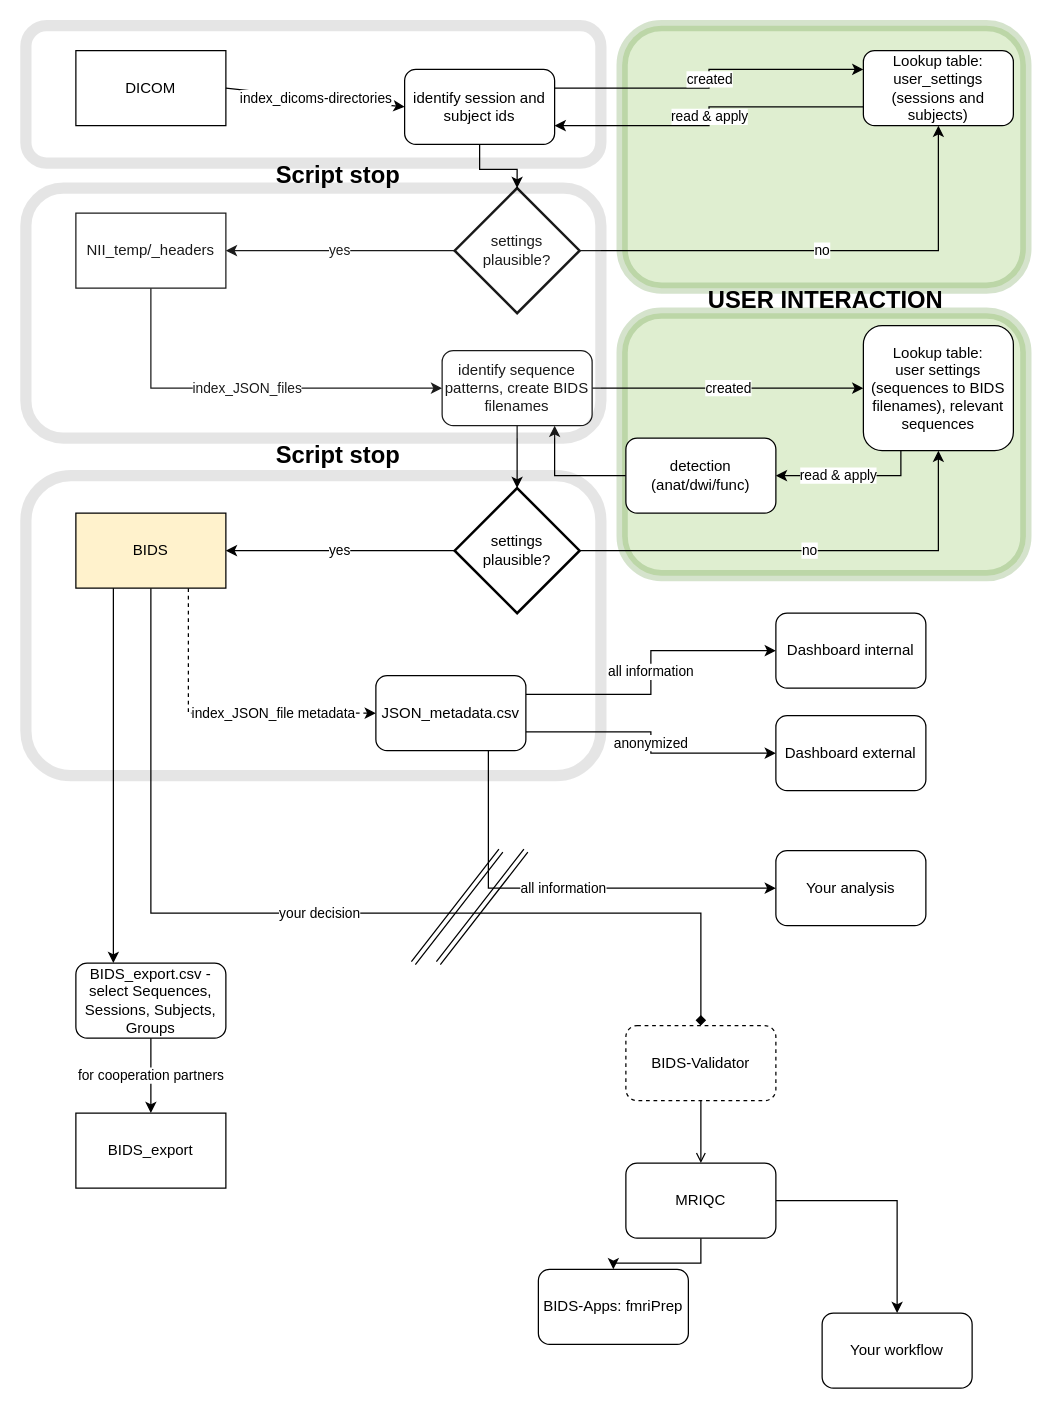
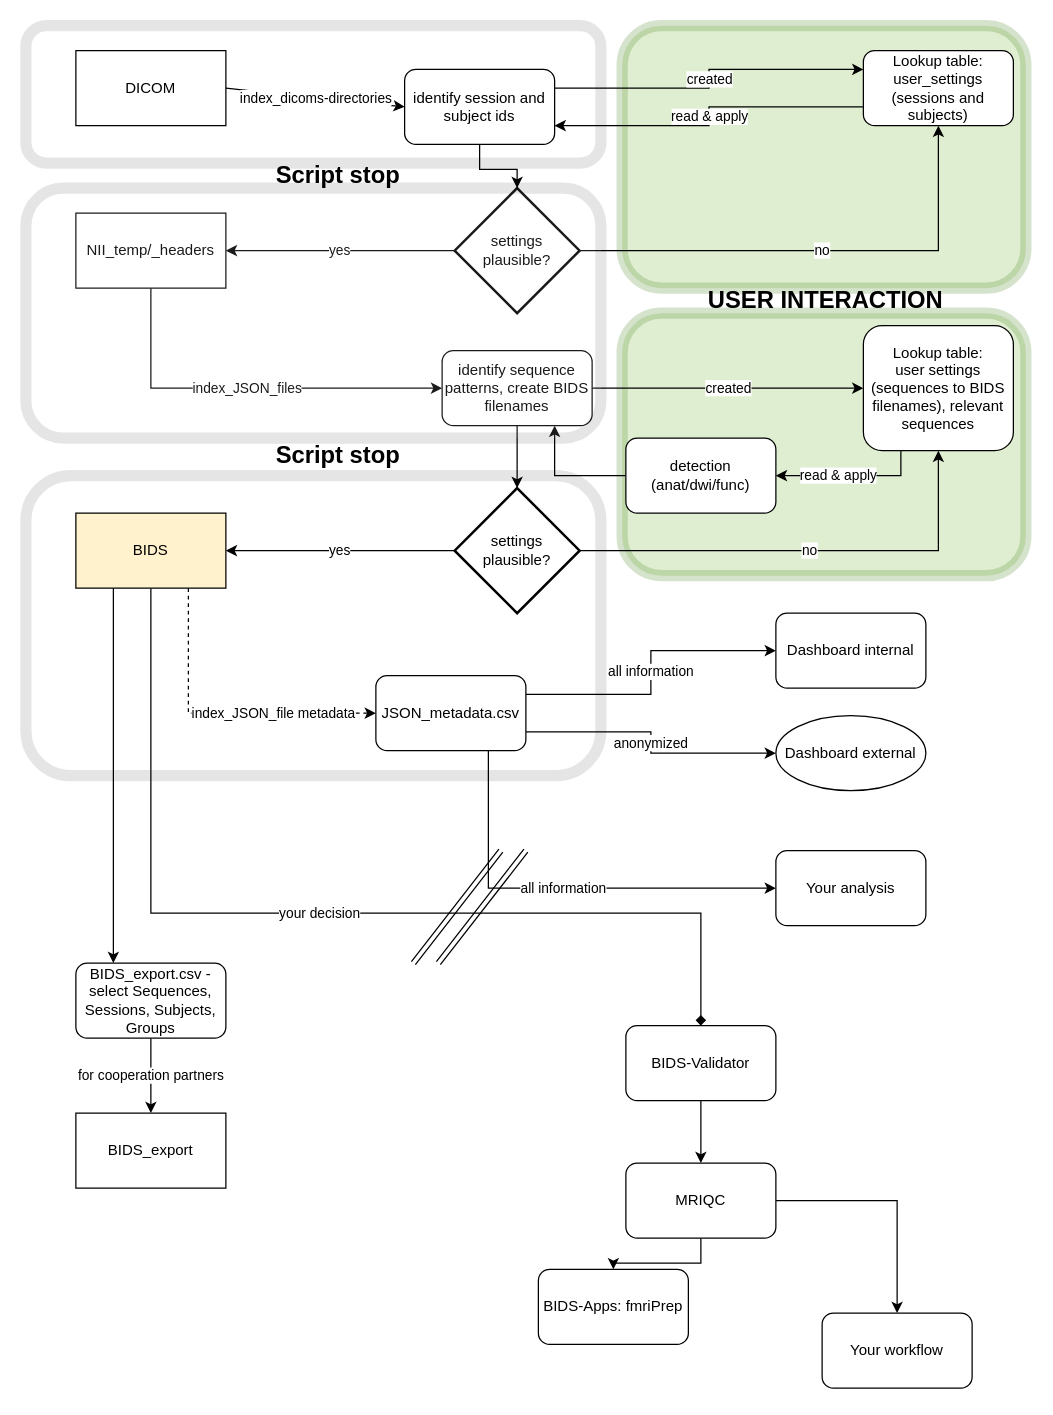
node "Dashboard external": shape rounded rectangle -> ellipse
node "BIDS-Validator": style dashed -> solid
edge "BIDS-Validator" -> "MRIQC": arrowhead open -> classic
